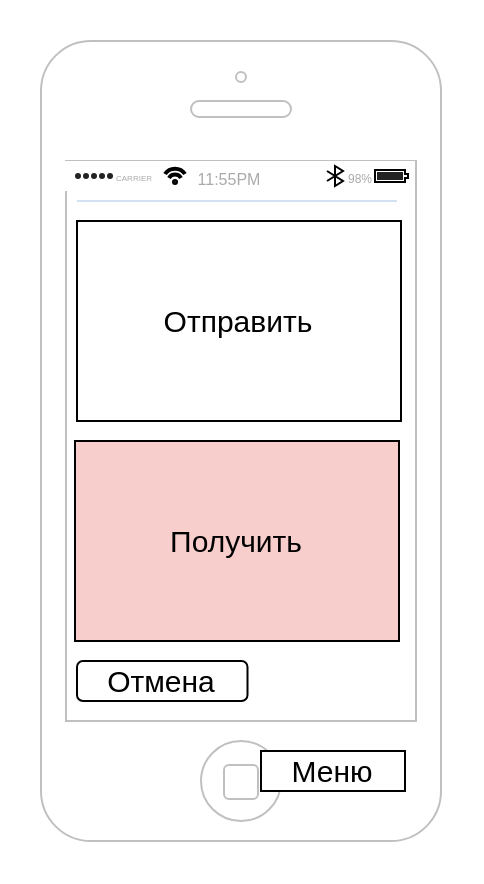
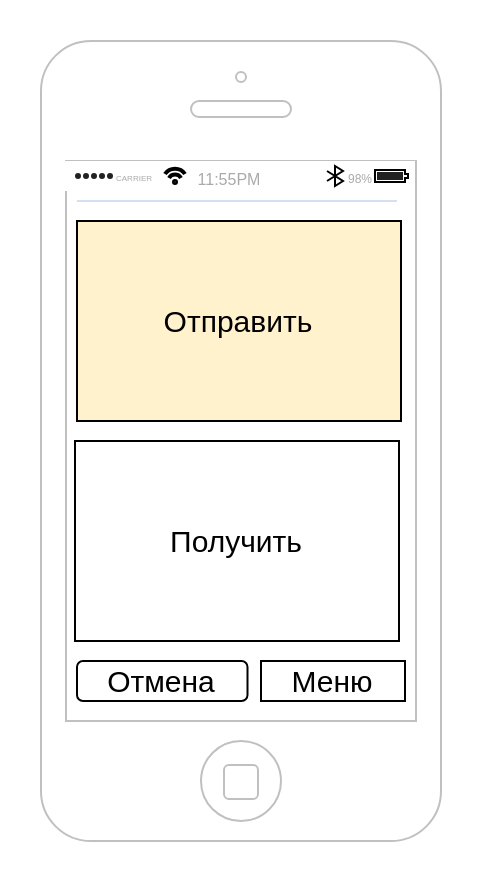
node "Отправить": fillcolor #ffffff -> #fff2cc
node "Получить": fillcolor #f8cecc -> #ffffff
node "Меню": moved (333, 771) -> (333, 681)
